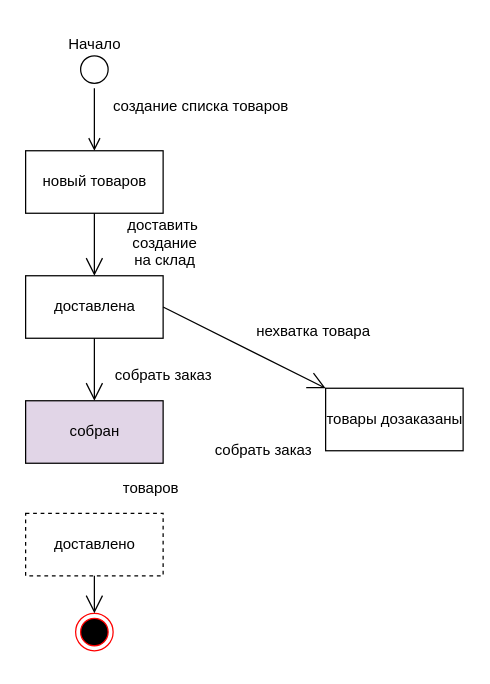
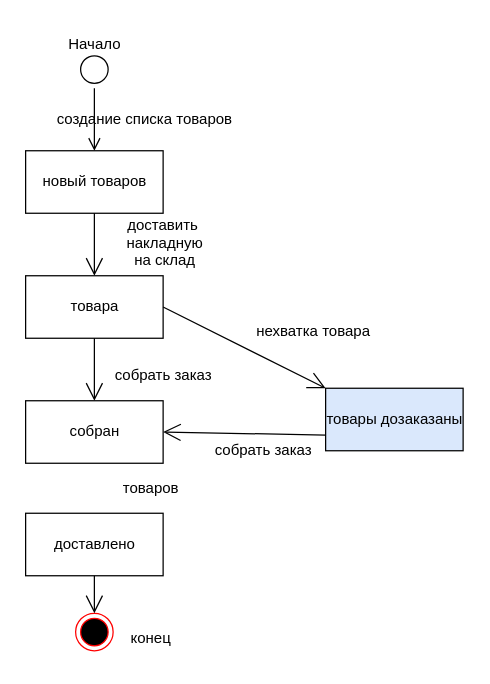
node "создание списка товаров": moved (201, 107) -> (144, 119)
node "доставить создание на склад": label "доставить создание на склад" -> "доставить накладную на склад"
node "доставлена": label "доставлена" -> "товара"
node "товары дозаказаны": fillcolor #ffffff -> #dae8fc
node "собран": fillcolor #e1d5e7 -> #ffffff
edge "товары дозаказаны" -> "собран": added
node "доставлено": style dashed -> solid
node "конец": added
